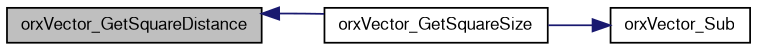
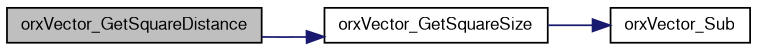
edge "orxVector_GetSquareSize" -> "orxVector_GetSquareDistance": reversed
